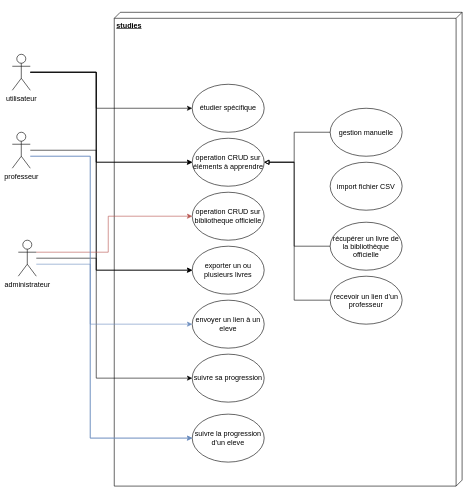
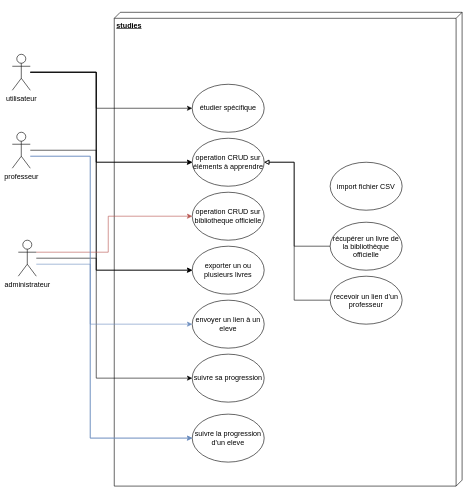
edge "gestion manuelle" -> "operation CRUD sur éléments à apprendre": removed
node "gestion manuelle": removed
